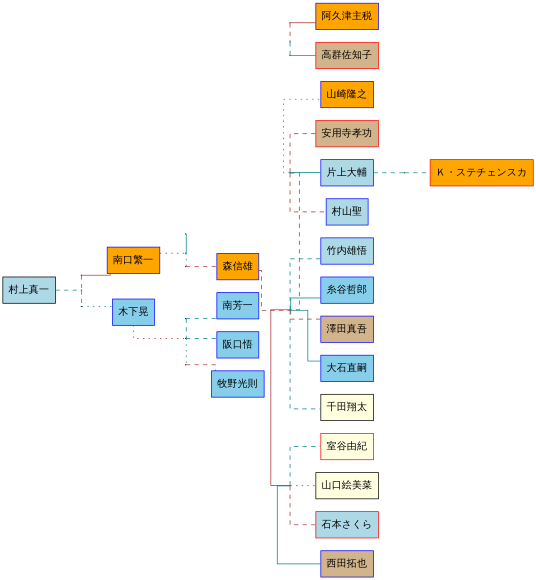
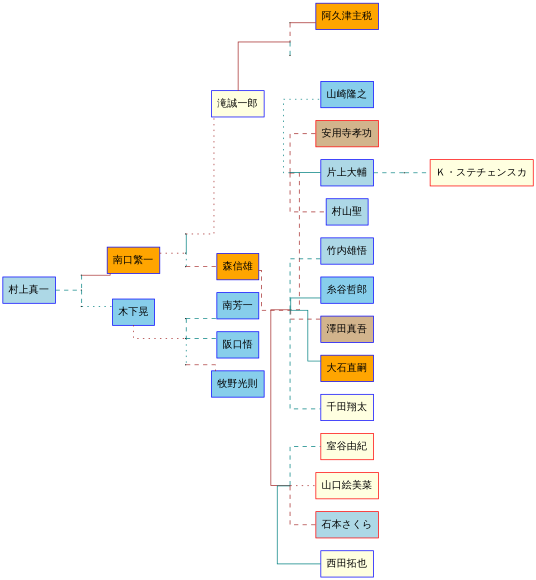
node "高群佐知子": removed
node "山崎隆之": fillcolor orange -> skyblue
node "滝誠一郎": added
node "Ｋ・ステチェンスカ": fillcolor orange -> lightyellow
node "村上真一": color black -> blue
node "大石直嗣": fillcolor skyblue -> orange
node "千田翔太": color black -> blue
node "山口絵美菜": color black -> red
node "西田拓也": fillcolor tan -> lightyellow
